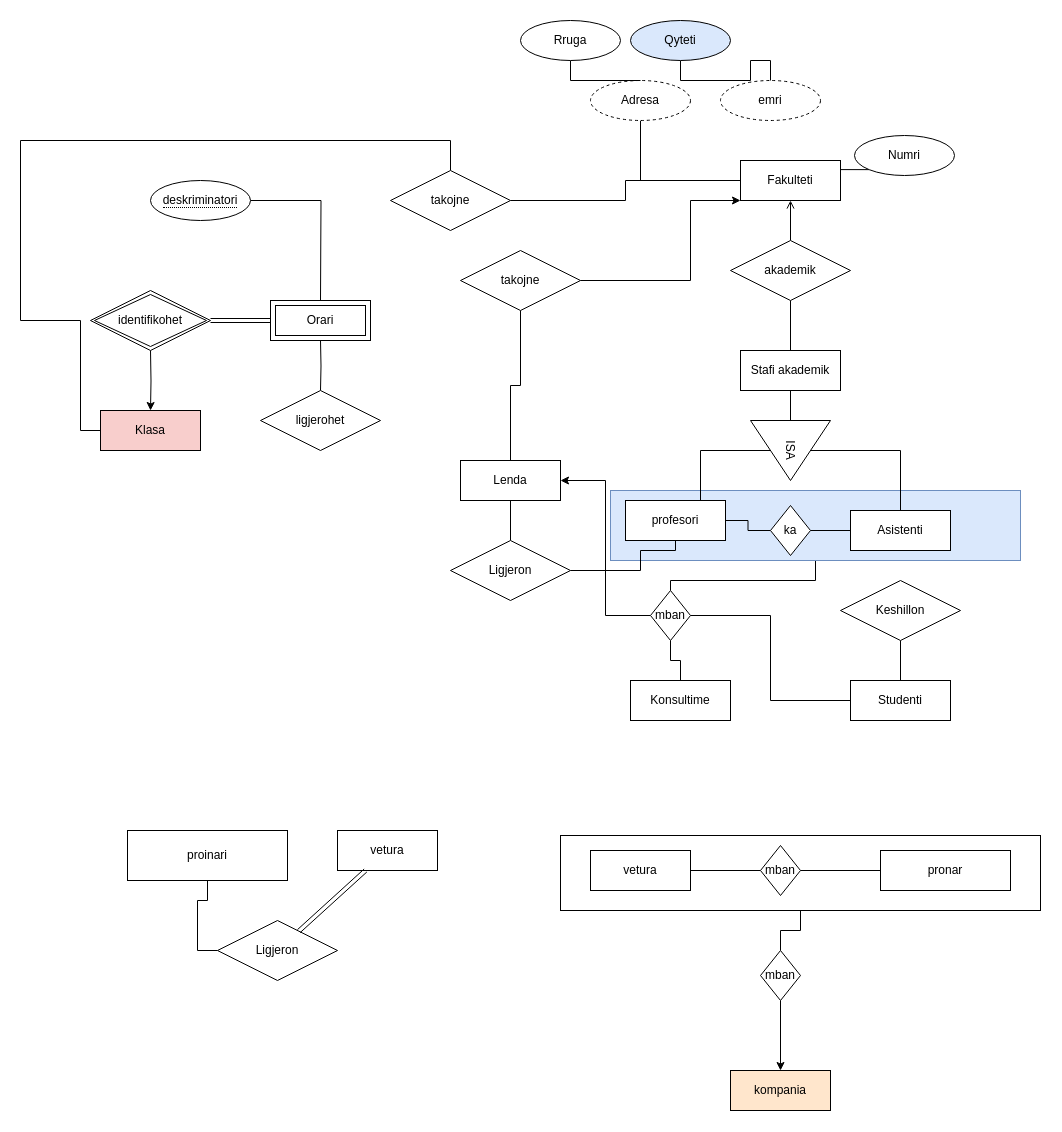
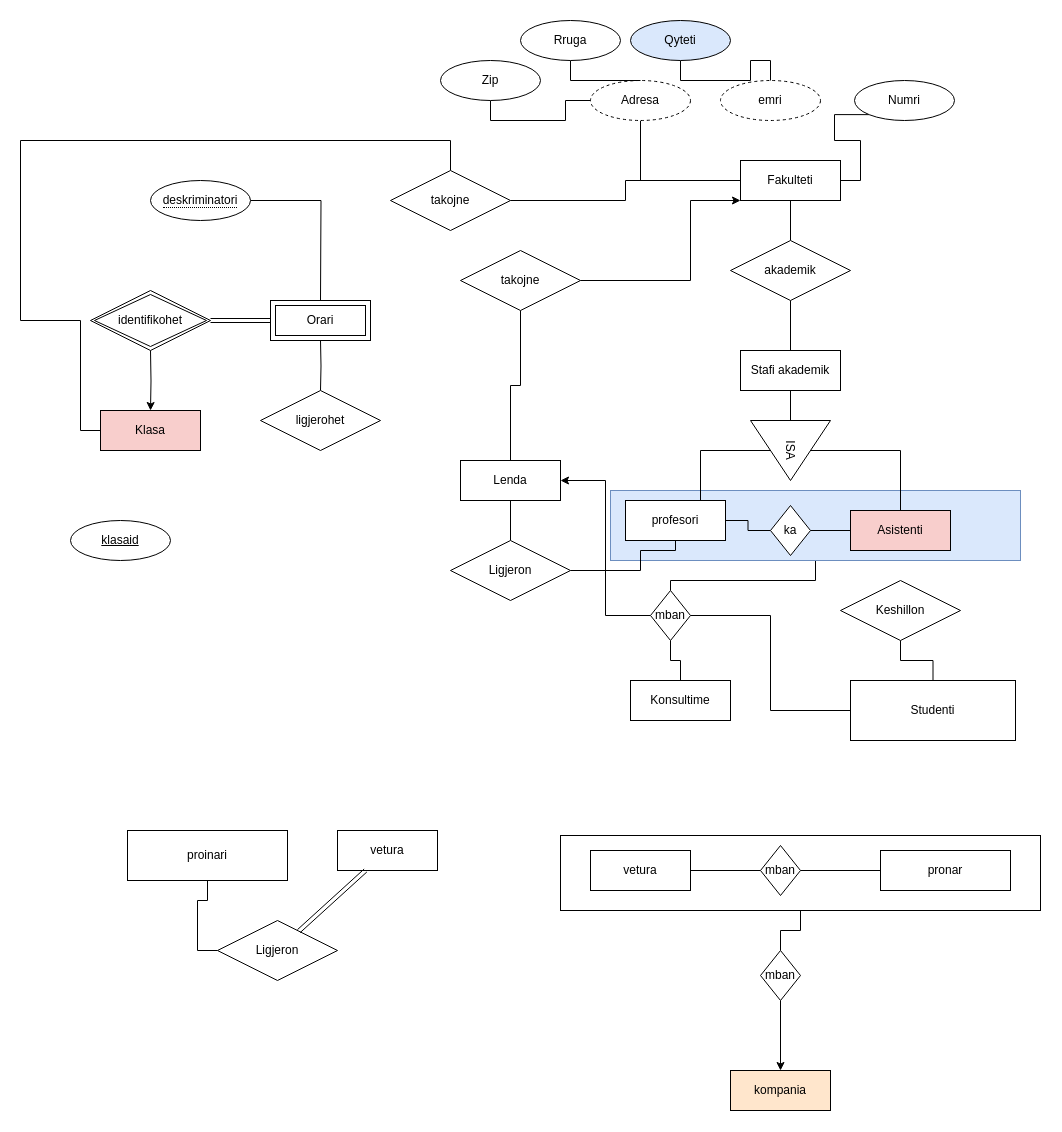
node "Zip": added
edge "Zip" -- "Adresa": added
node "Numri": moved (905, 156) -> (905, 101)
edge "akademik" -> "Fakulteti": arrowhead open -> none
node "Asistenti": fillcolor #ffffff -> #f8cecc
node "klasaid": added
node "Studenti": size 100x40 -> 165x60
